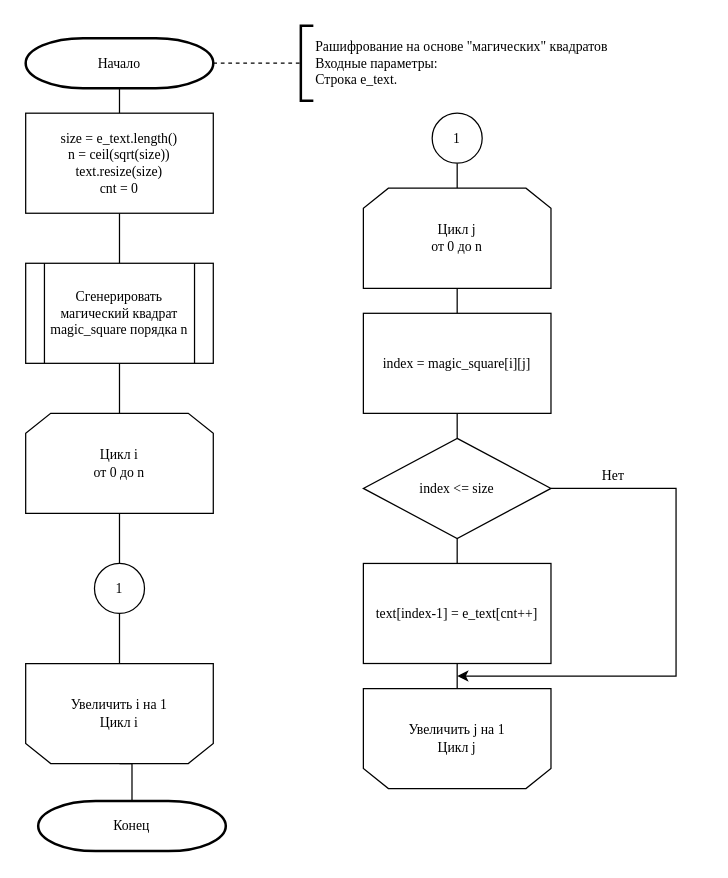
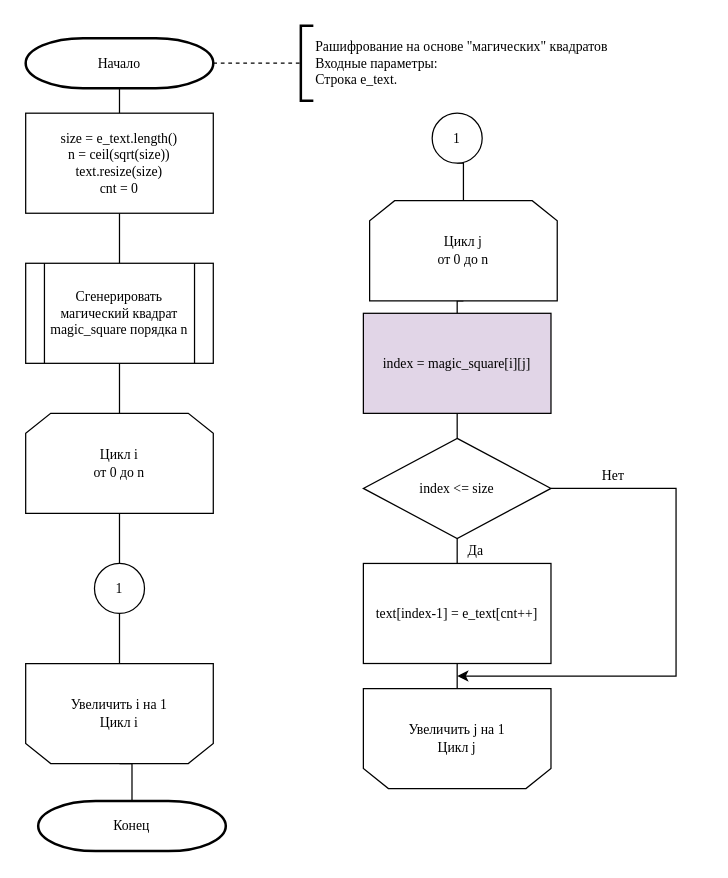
node "Цикл j от 0 до n": moved (457, 238) -> (463, 251)
node "index = magic_square[i][j]": fillcolor #ffffff -> #e1d5e7
node "Да": added
